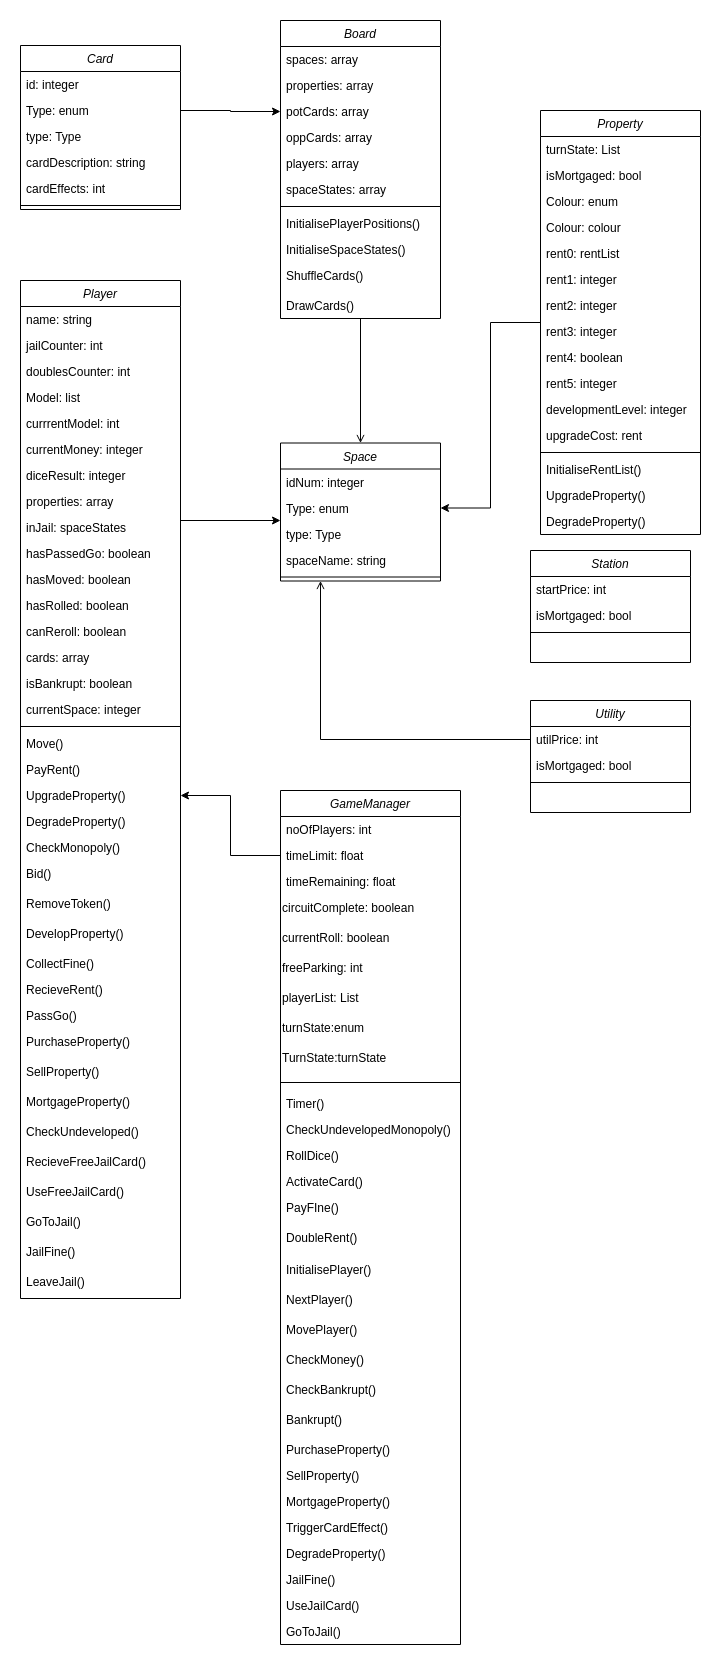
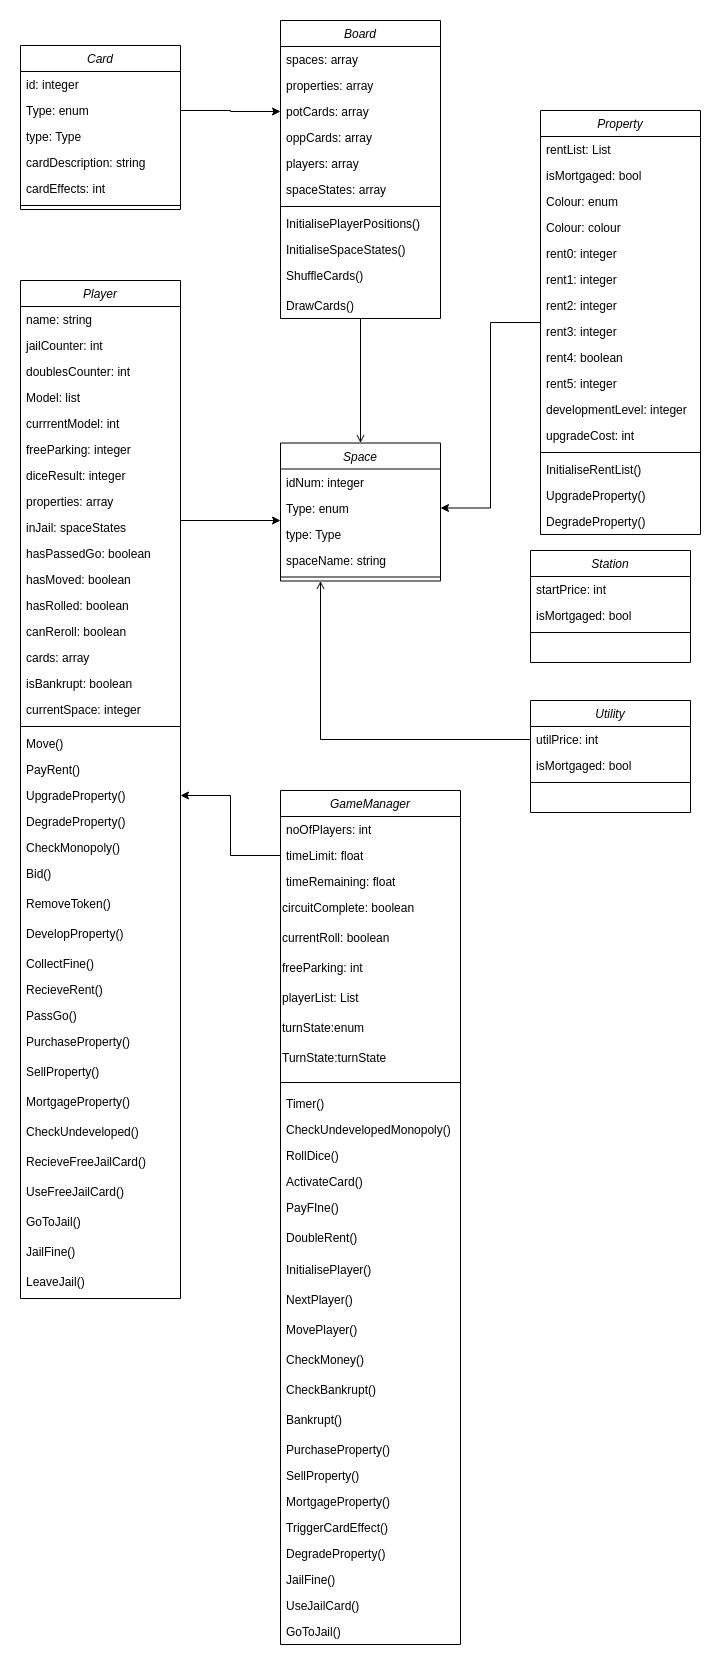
node "turnState: List": label "turnState: List" -> "rentList: List"
node "rent0: rentList": label "rent0: rentList" -> "rent0: integer"
node "upgradeCost: rent": label "upgradeCost: rent" -> "upgradeCost: int"
node "currentMoney: integer": label "currentMoney: integer" -> "freeParking: integer"
